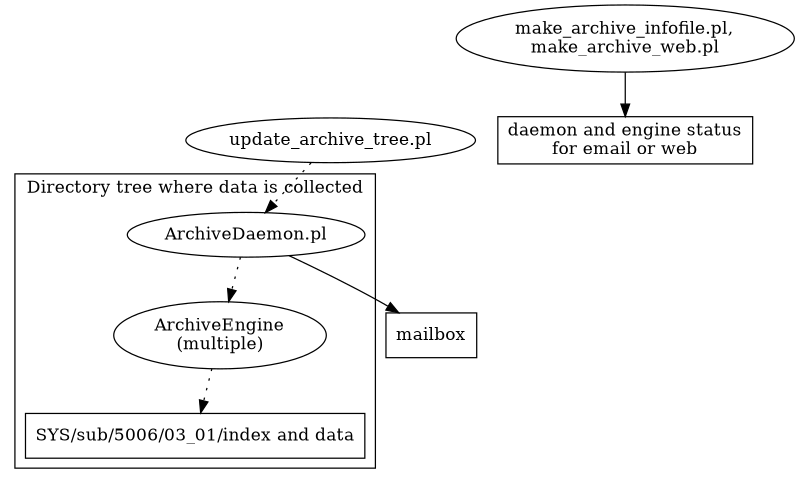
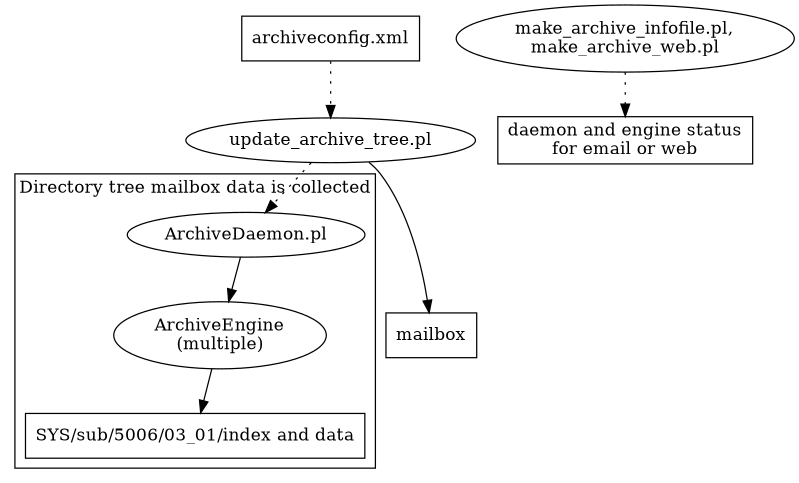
node "archiveconfig.xml": added
edge "make_archive_infofile.pl, make_archive_web.pl" -> "daemon and engine status for email or web": style solid -> dotted
cluster "Directory tree where data is collected": label "Directory tree where data is collected" -> "Directory tree mailbox data is collected"
edge "ArchiveDaemon.pl" -> "ArchiveEngine (multiple)": style dotted -> solid
edge "ArchiveDaemon.pl" -> "mailbox": now "update_archive_tree.pl" -> "mailbox"
edge "ArchiveEngine (multiple)" -> "SYS/sub/5006/03_01/index and data": style dotted -> solid
